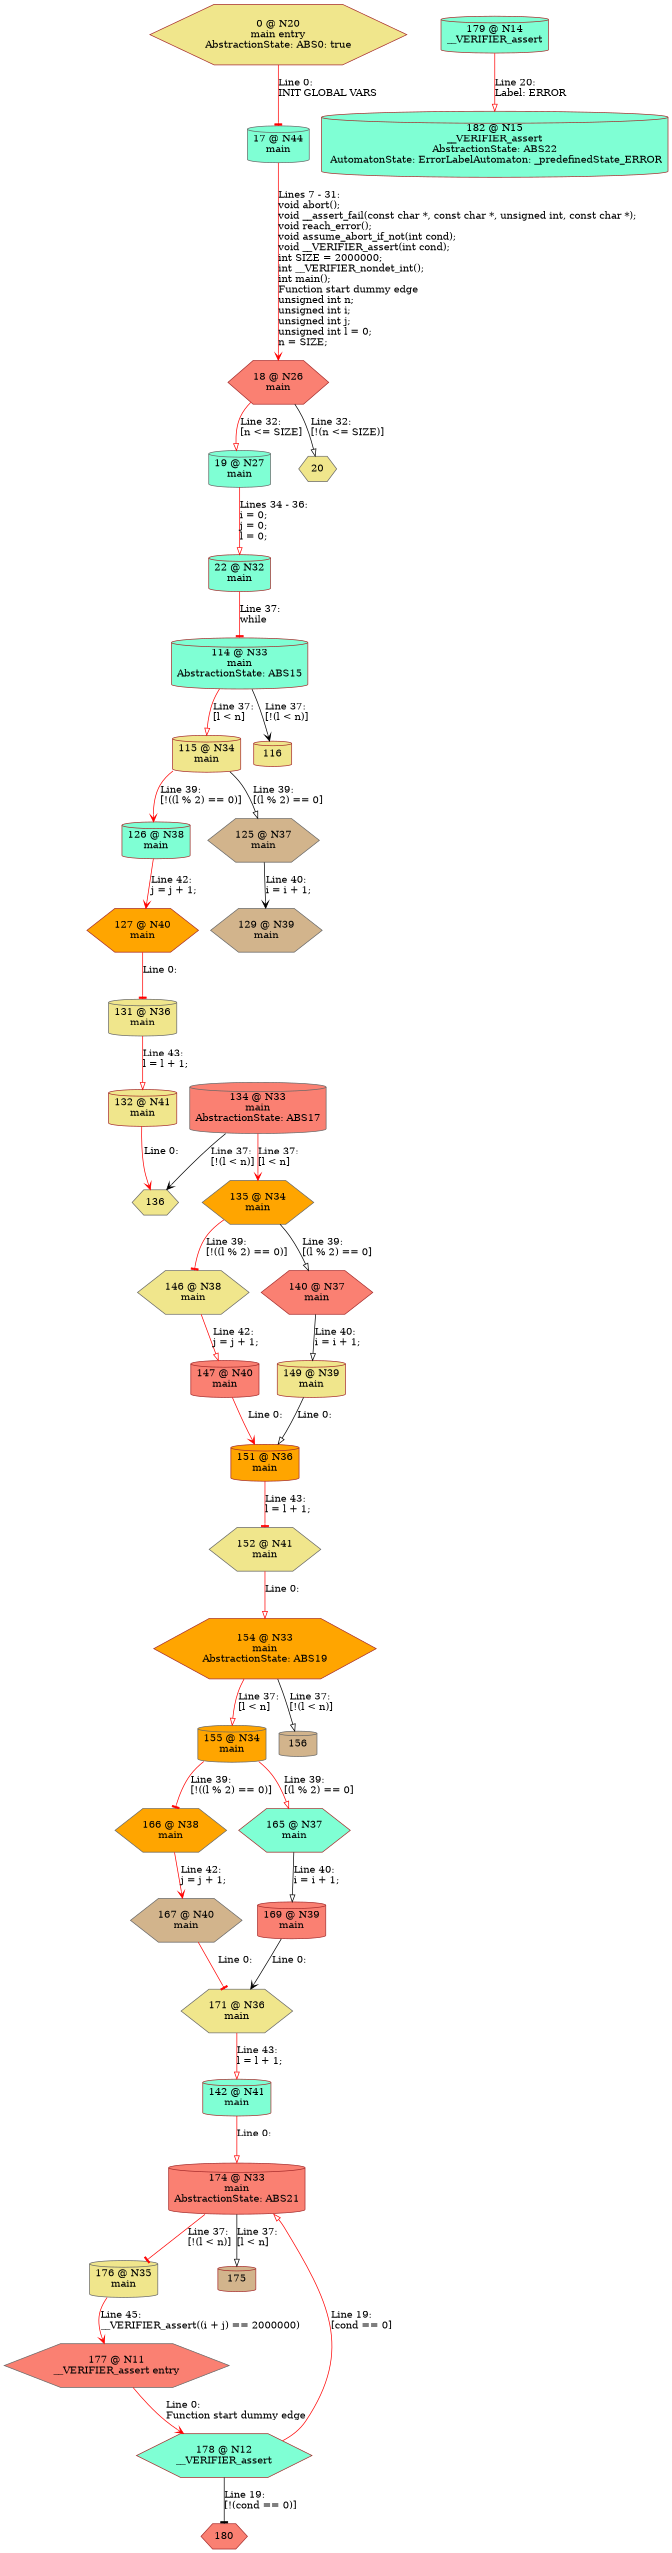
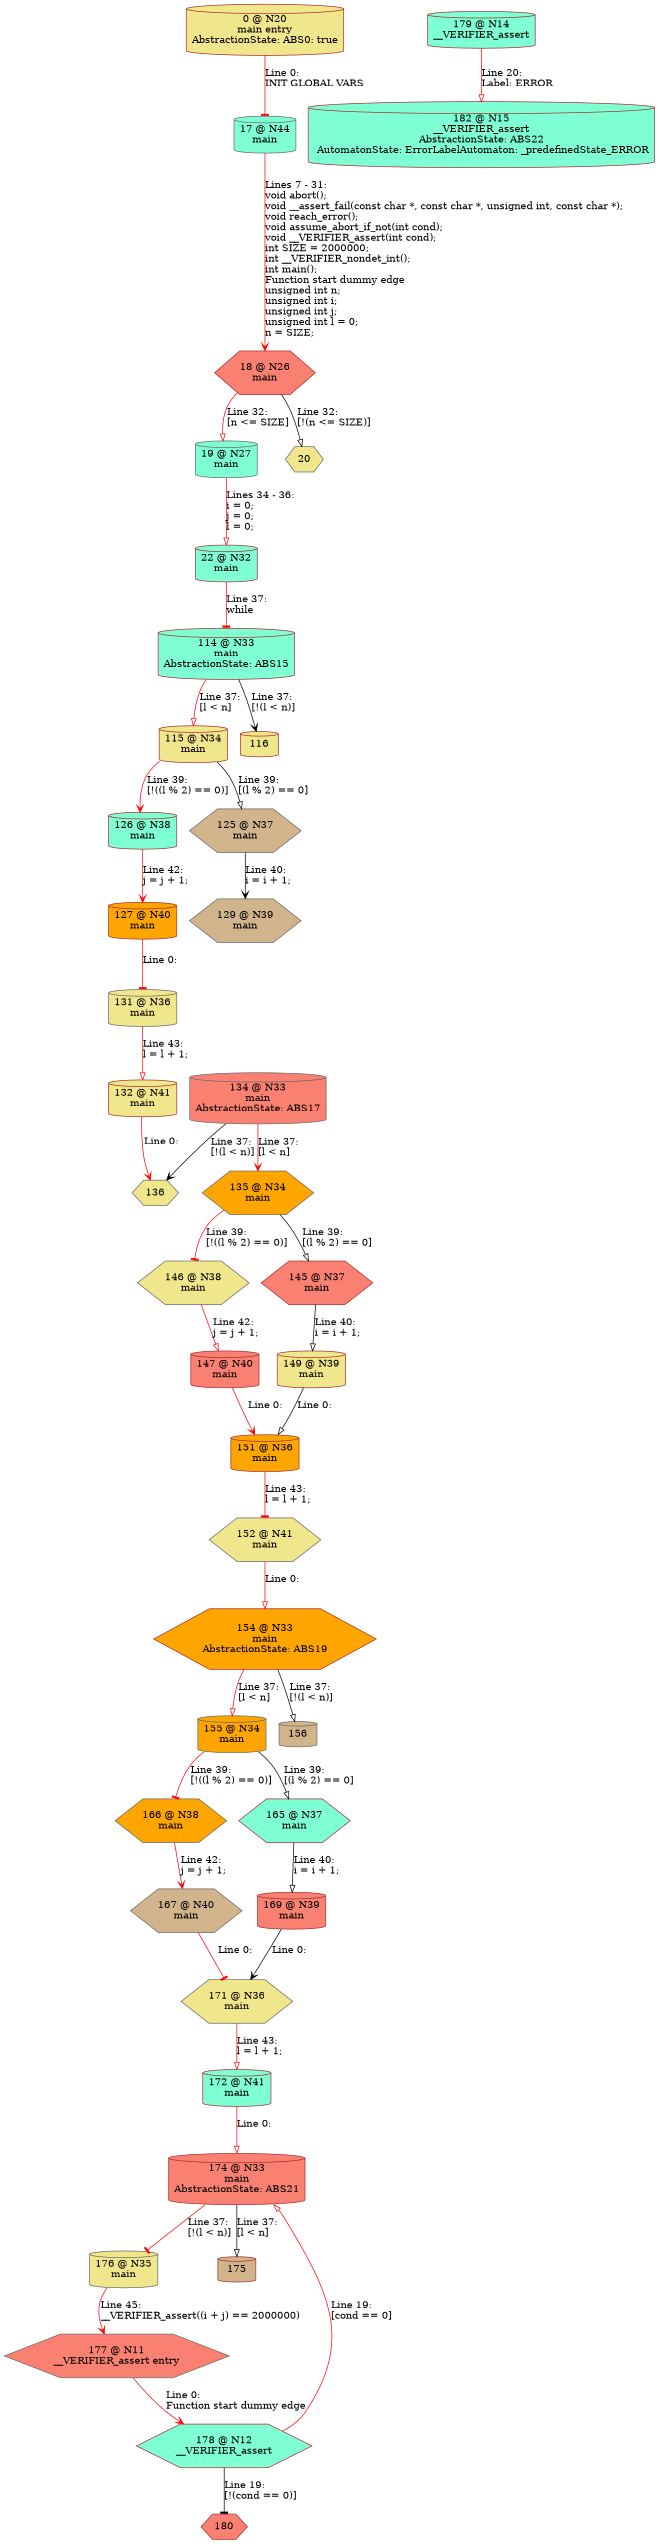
node "0 @ N20 main entry AbstractionState: ABS0: true": shape hexagon -> cylinder
node "127 @ N40 main": shape hexagon -> cylinder
node "140 @ N37 main": label "140 @ N37 main" -> "145 @ N37 main"
edge "155 @ N34 main" -> "165 @ N37 main": color red -> black
node "142 @ N41 main": label "142 @ N41 main" -> "172 @ N41 main"
